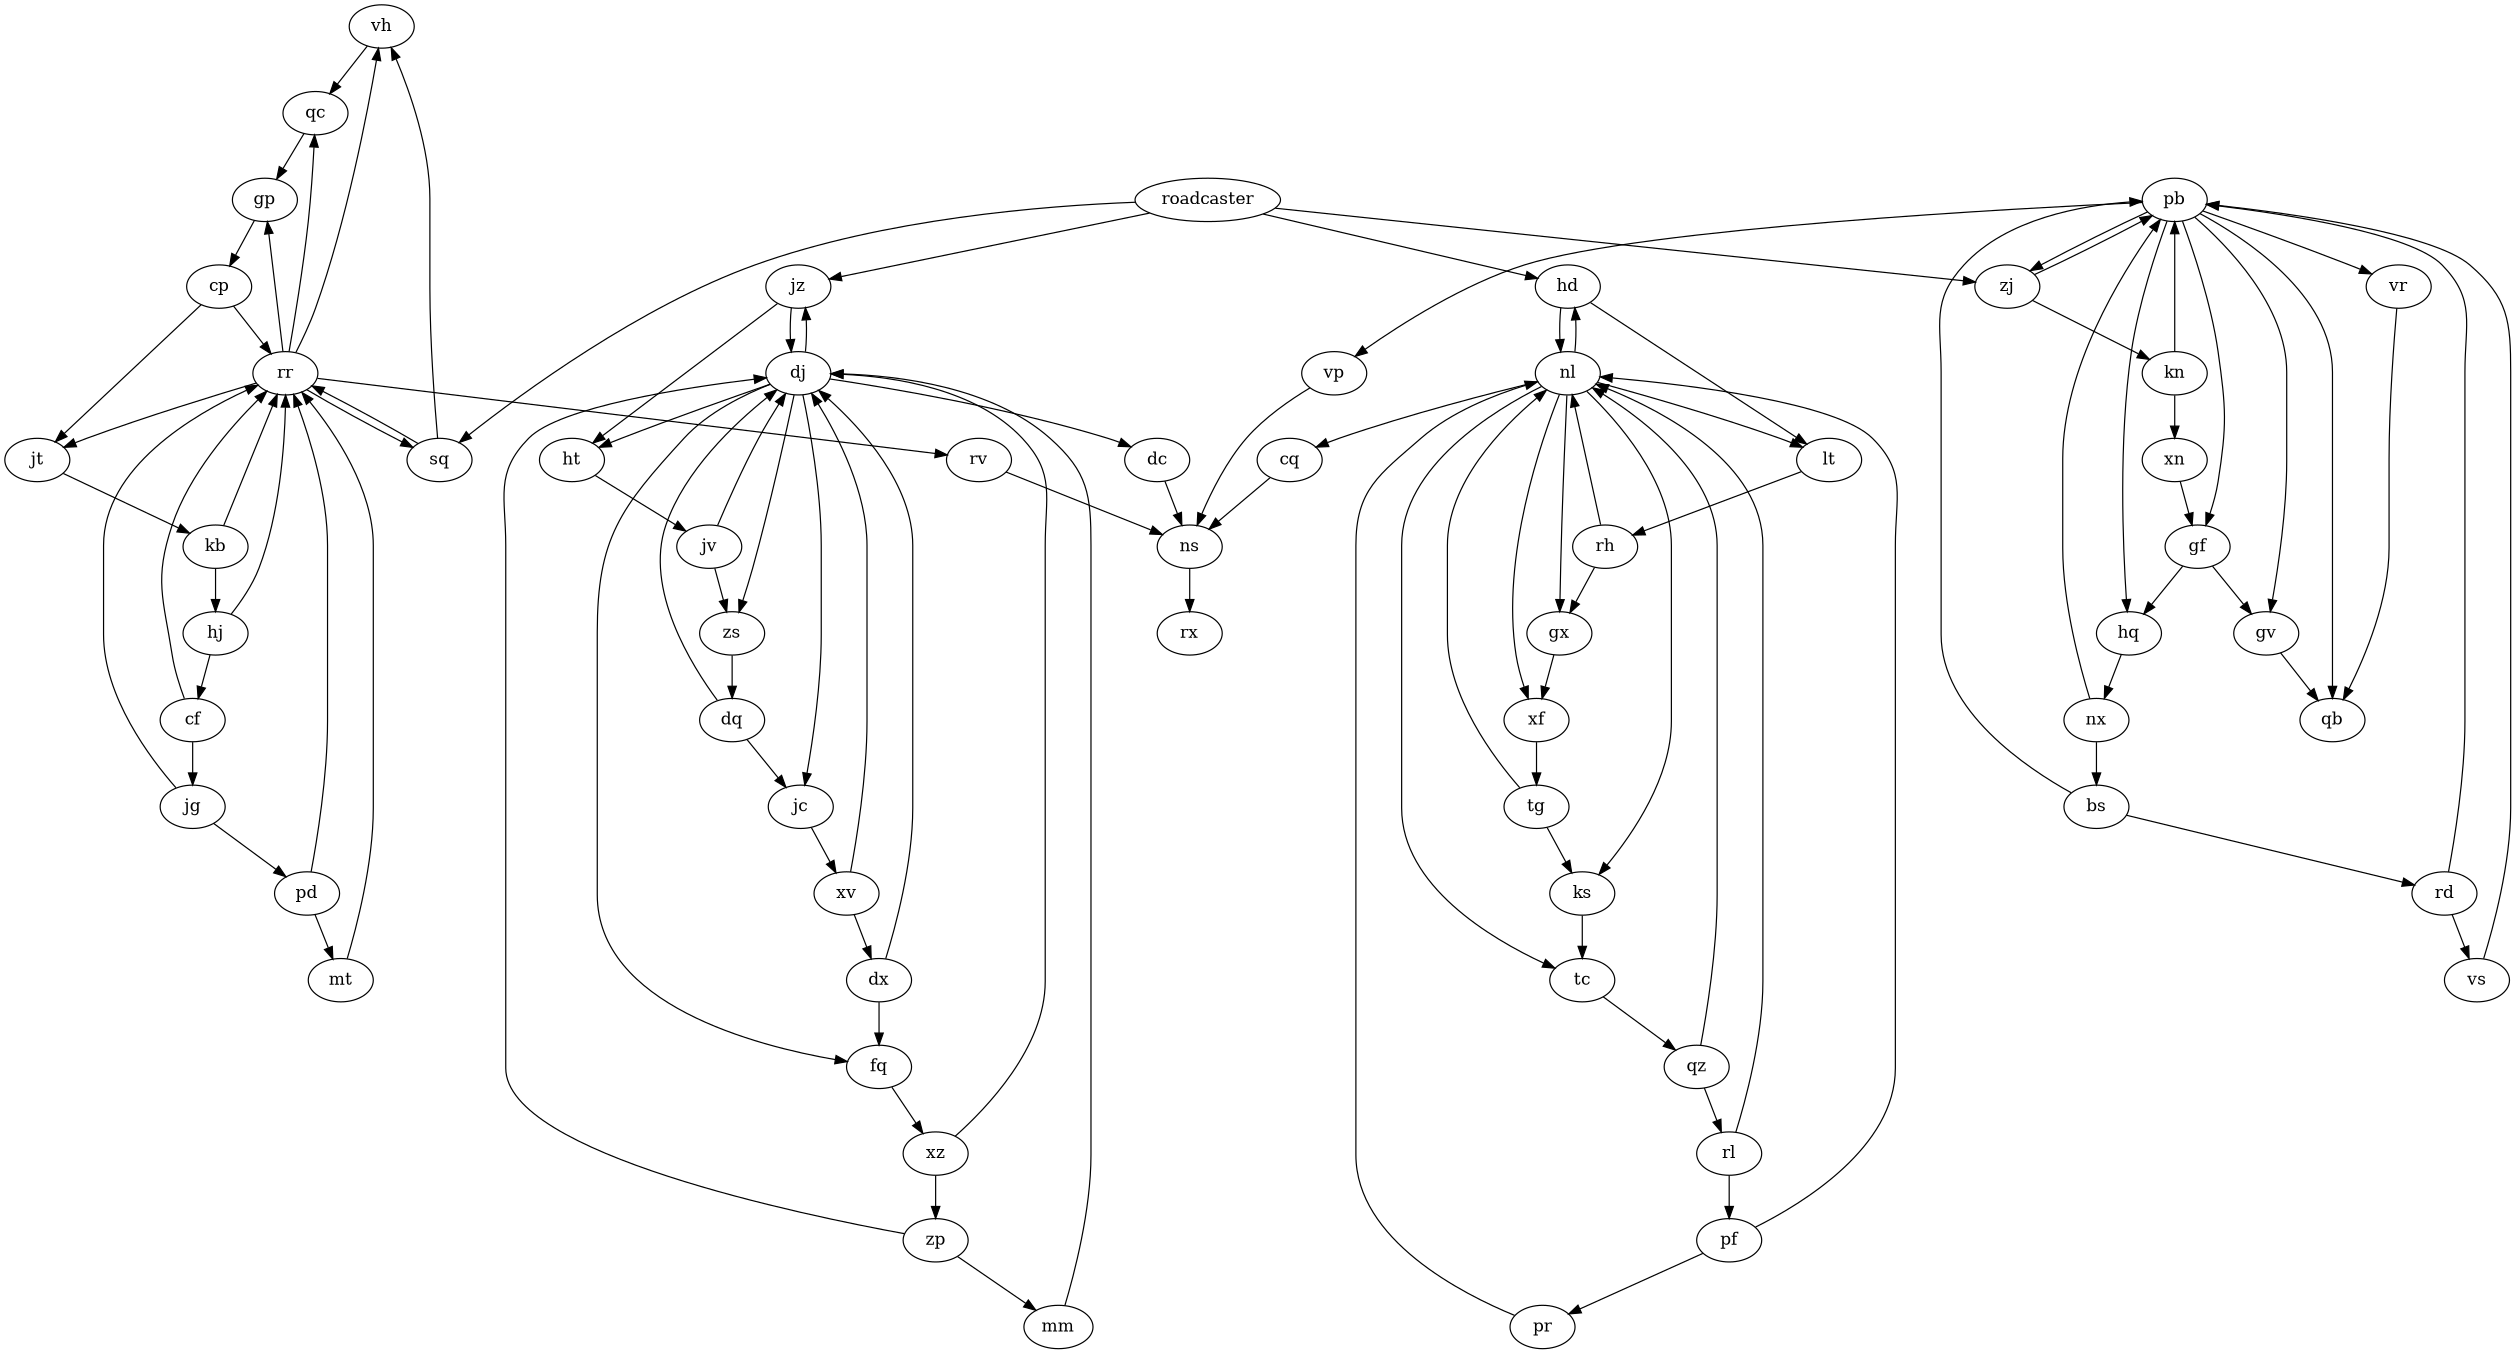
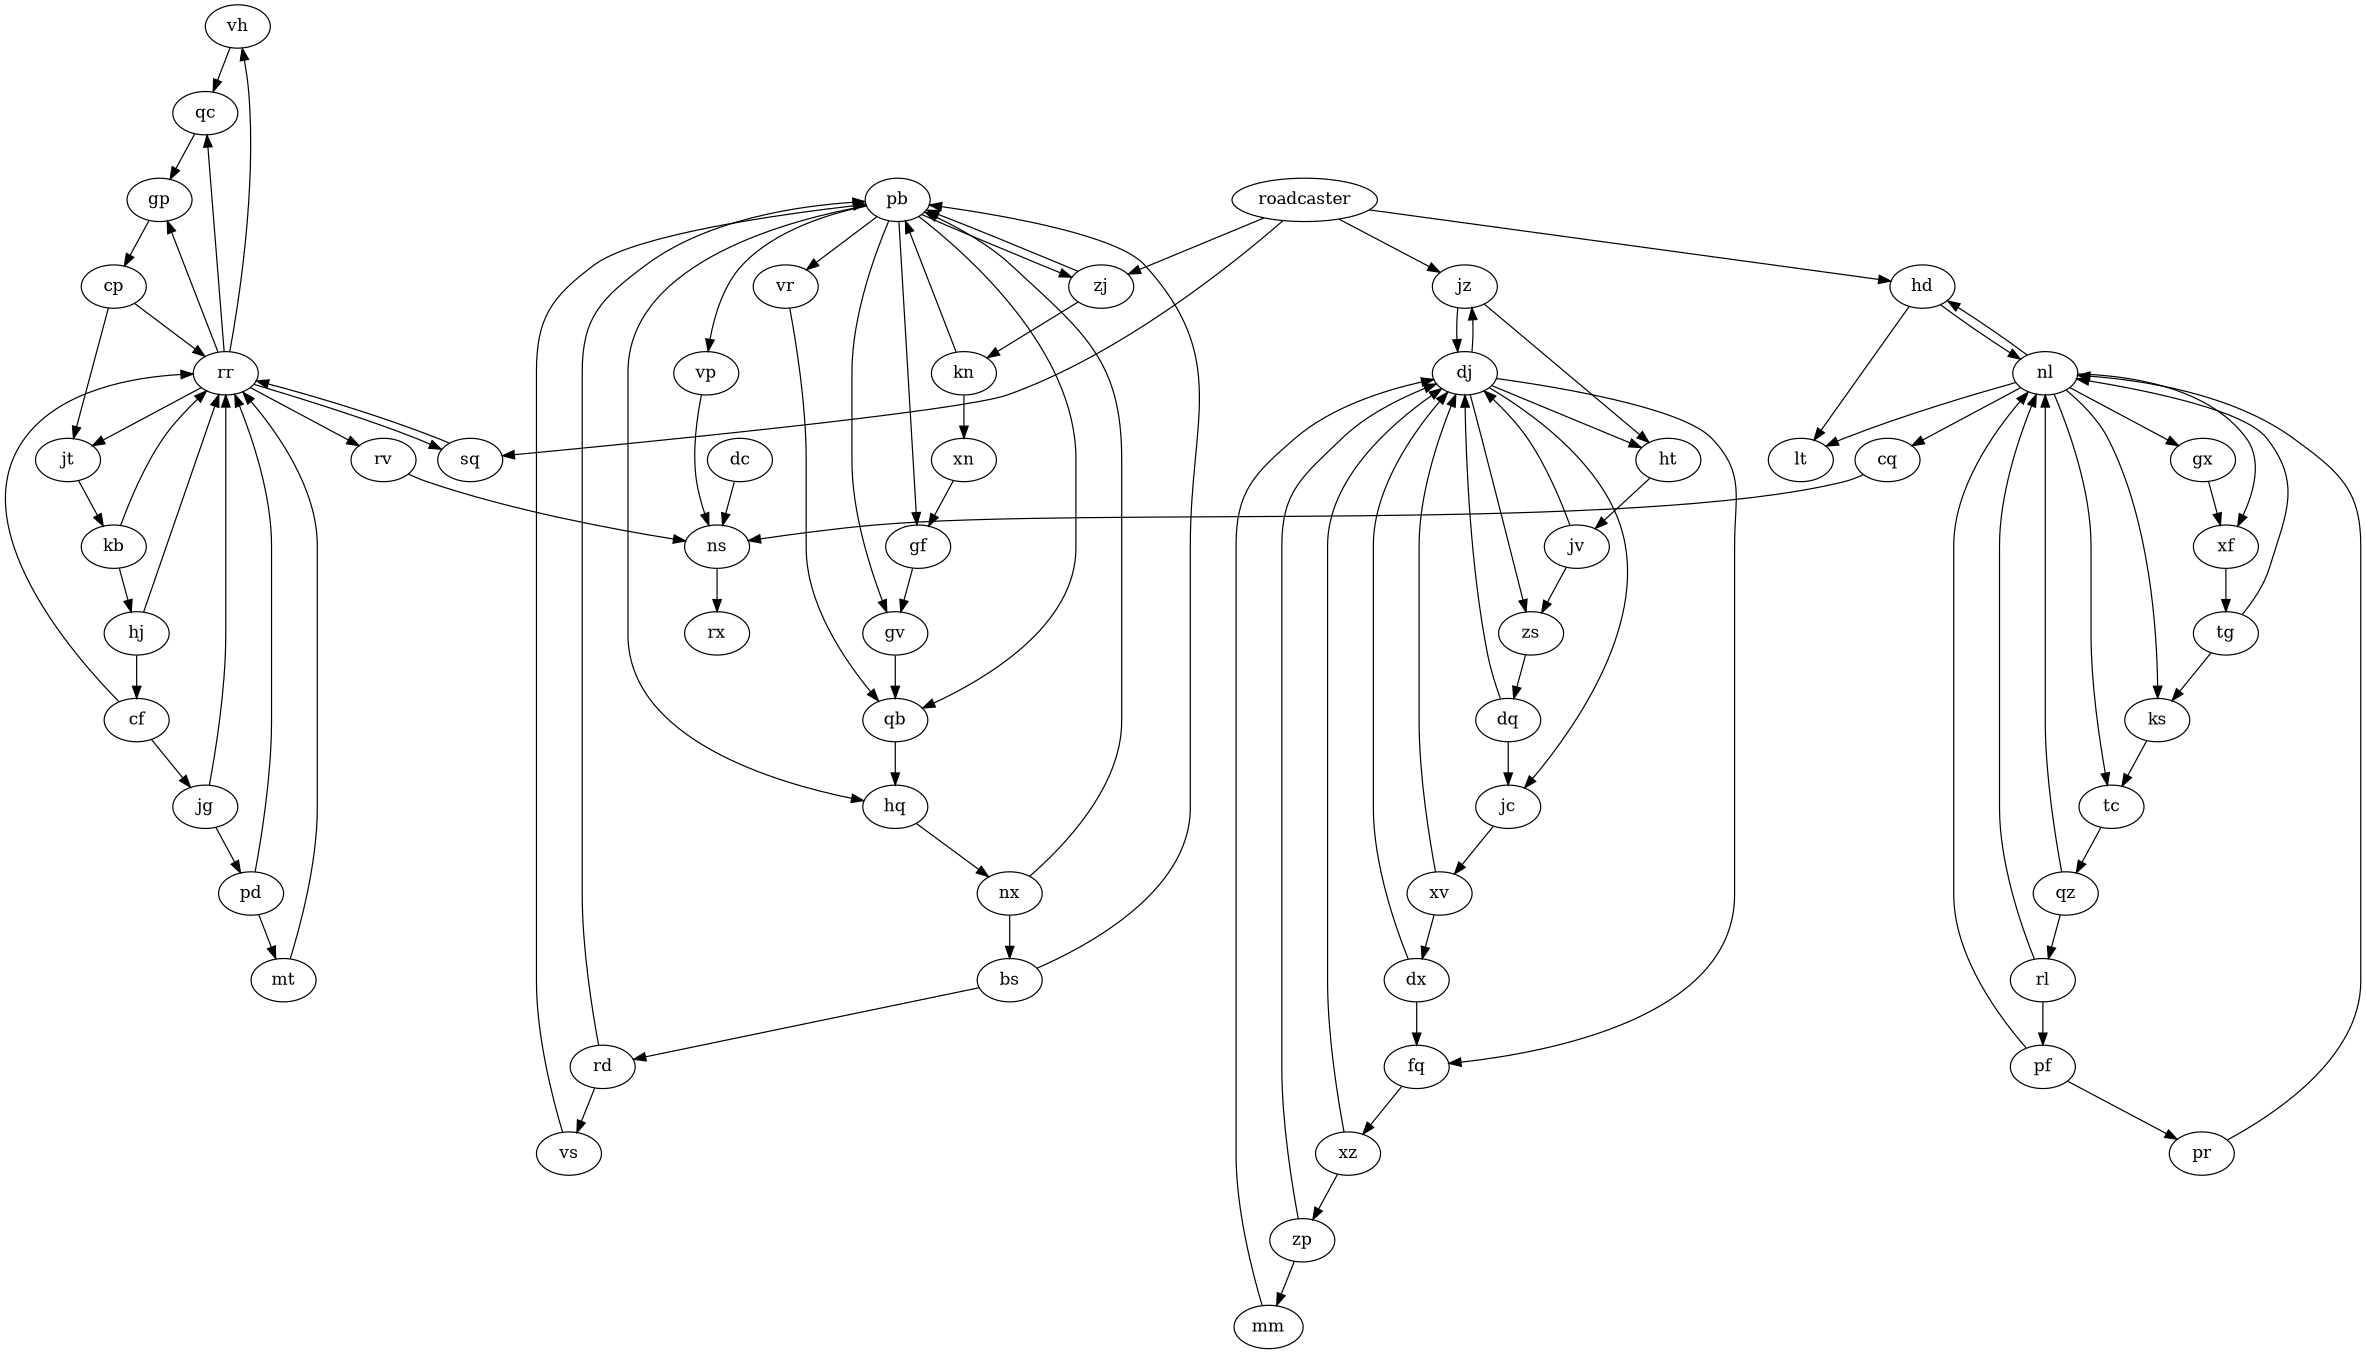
edge "sq" -> "vh": removed
edge "dj" -> "dc": removed
node "rh": removed
edge "gf" -> "hq": now "qb" -> "hq"
